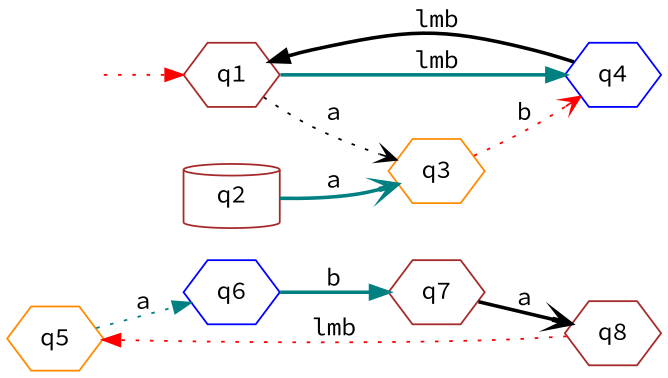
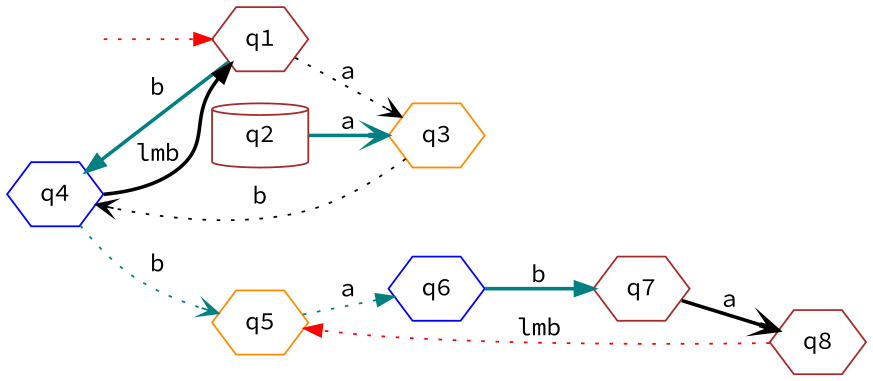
edge "q1" -> "q4": label "lmb" -> "b"
edge "q3" -> "q4": color red -> black
edge "q4" -> "q5": added, label "b"
